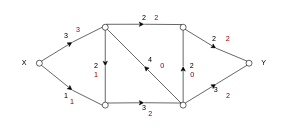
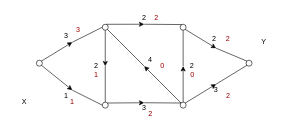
node "X": moved (24, 63) -> (24, 102)
node "Y": moved (264, 63) -> (264, 42)
